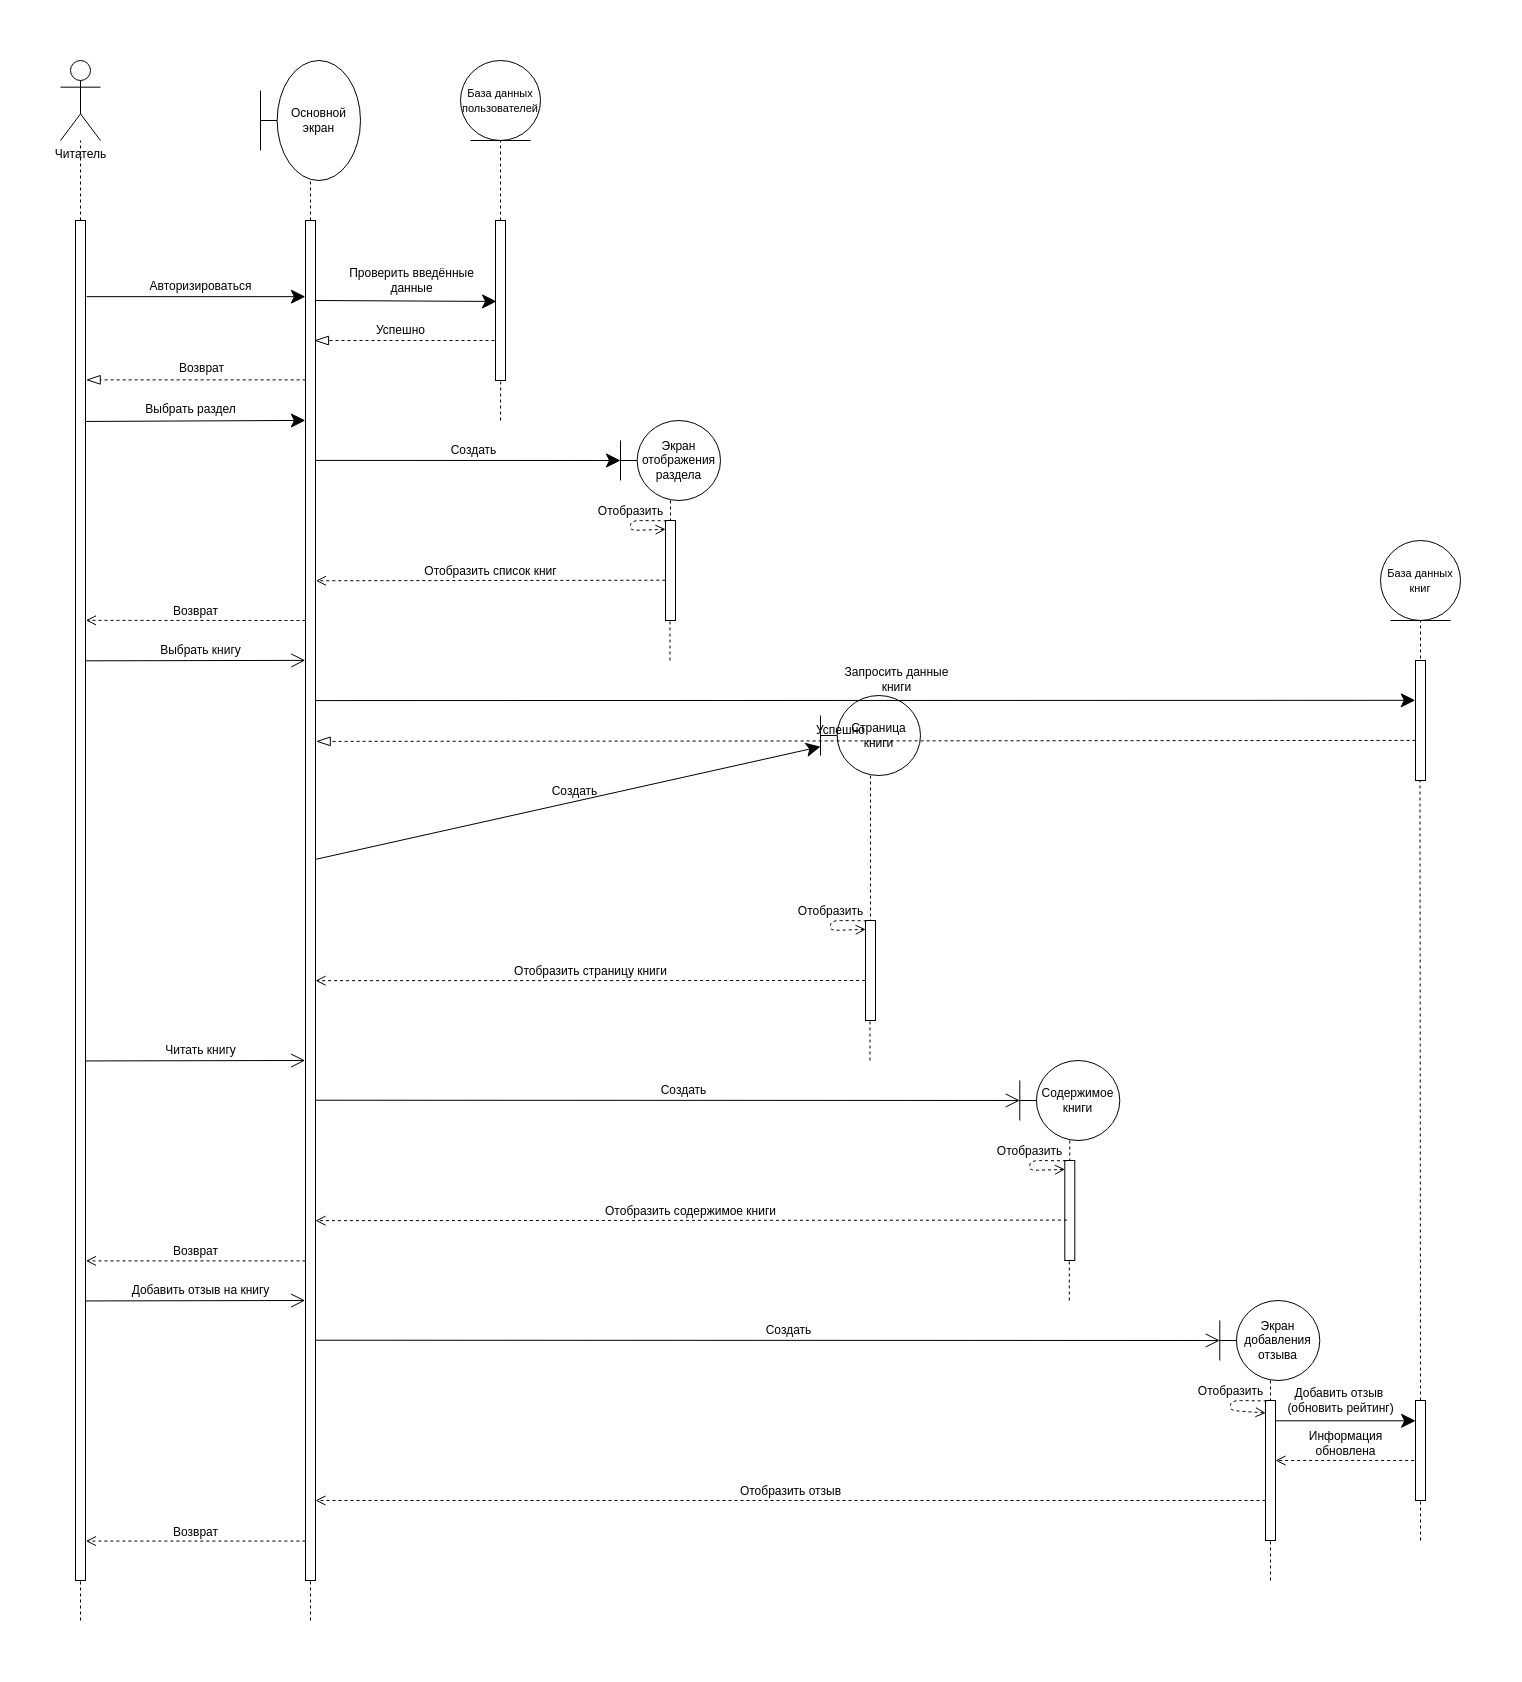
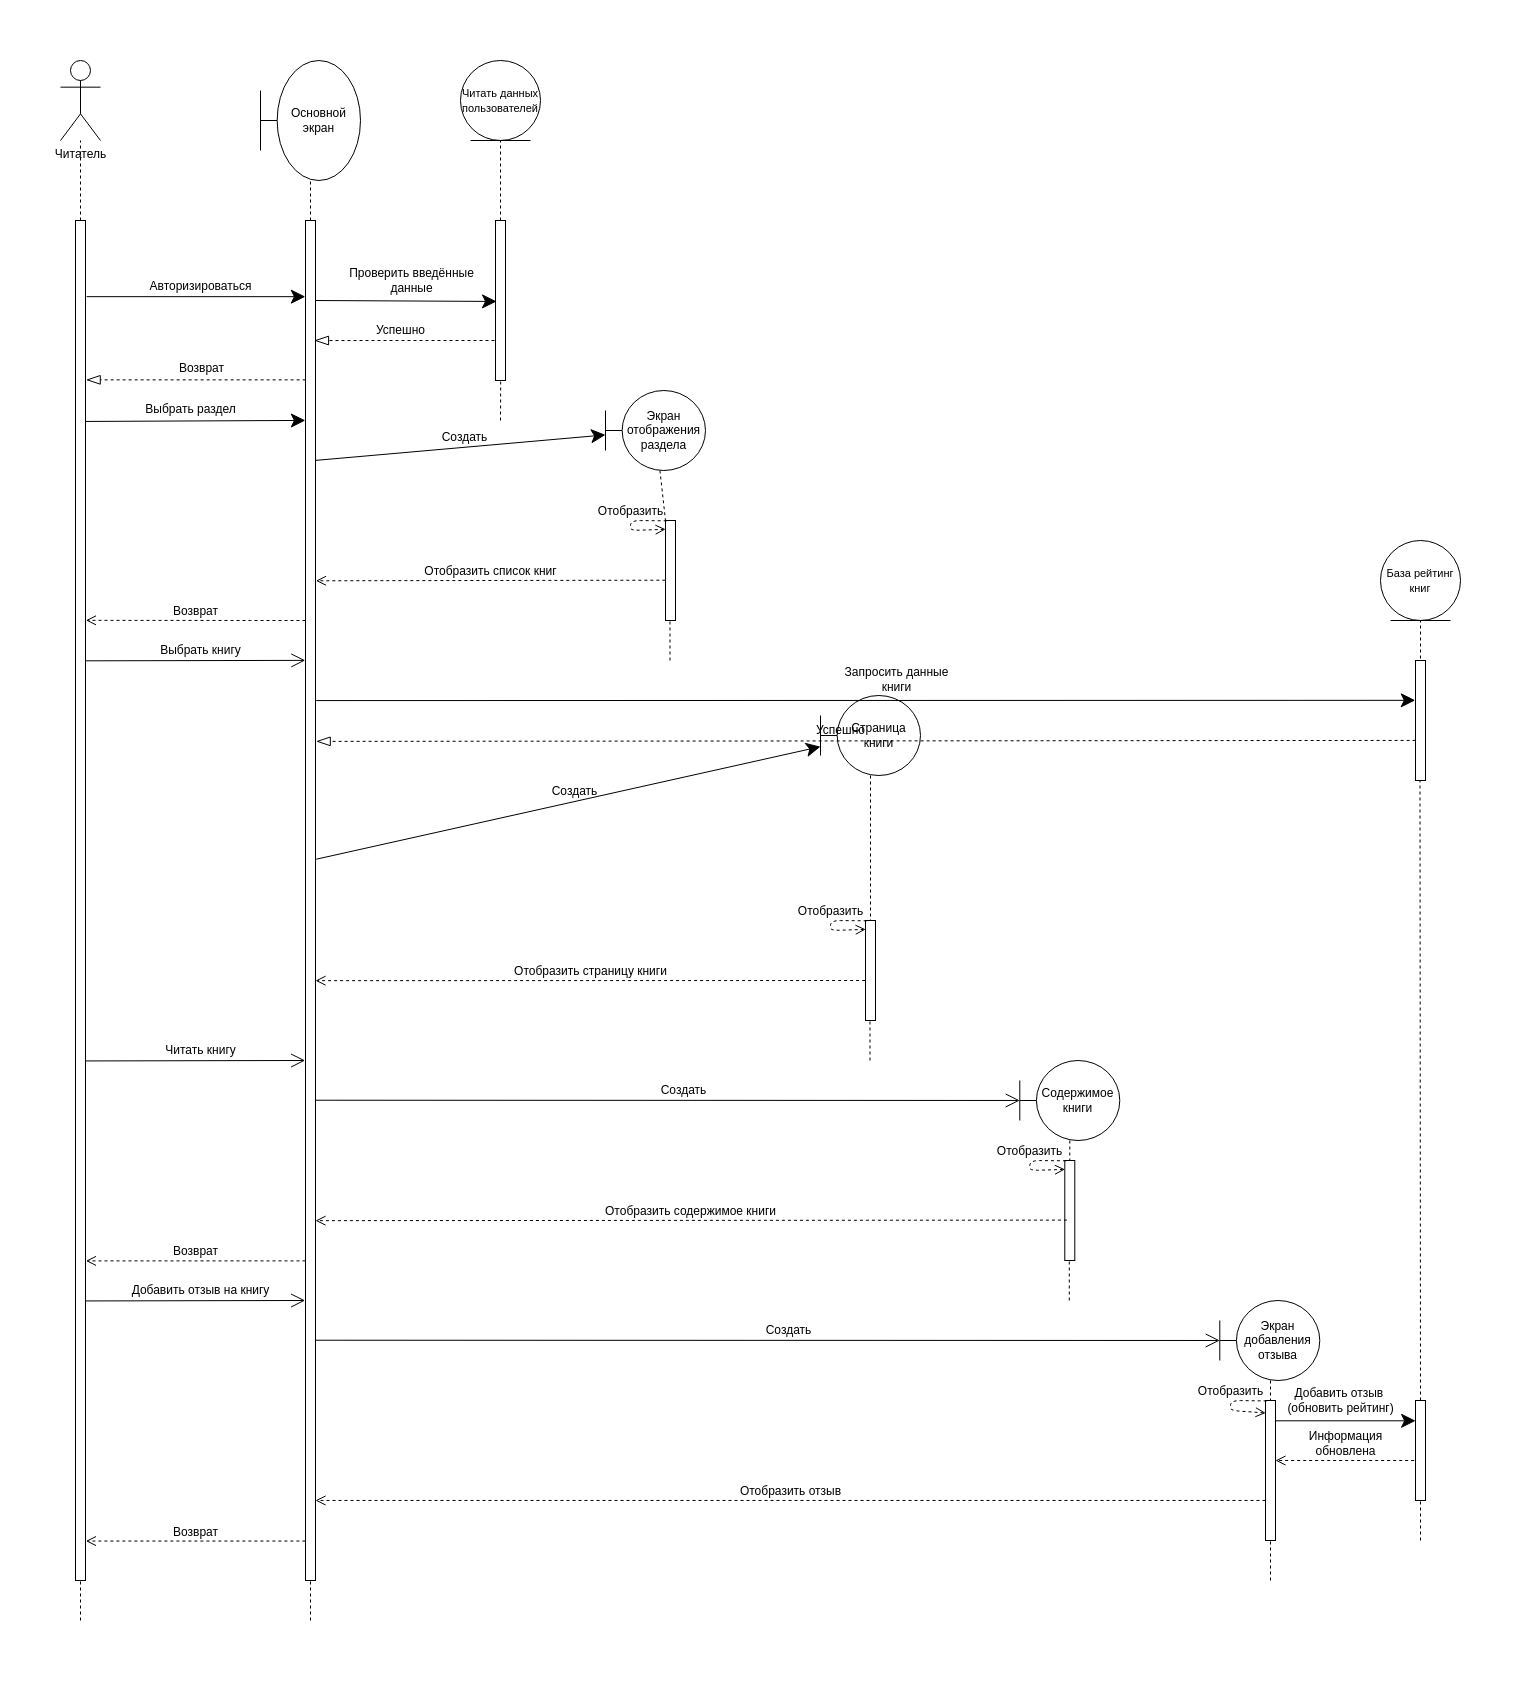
node "База данных пользователей": label "База данных пользователей" -> "Читать данных пользователей"
node "Экран отображения раздела": moved (671, 461) -> (656, 431)
node "База данных книг": label "База данных книг" -> "База рейтинг книг"
